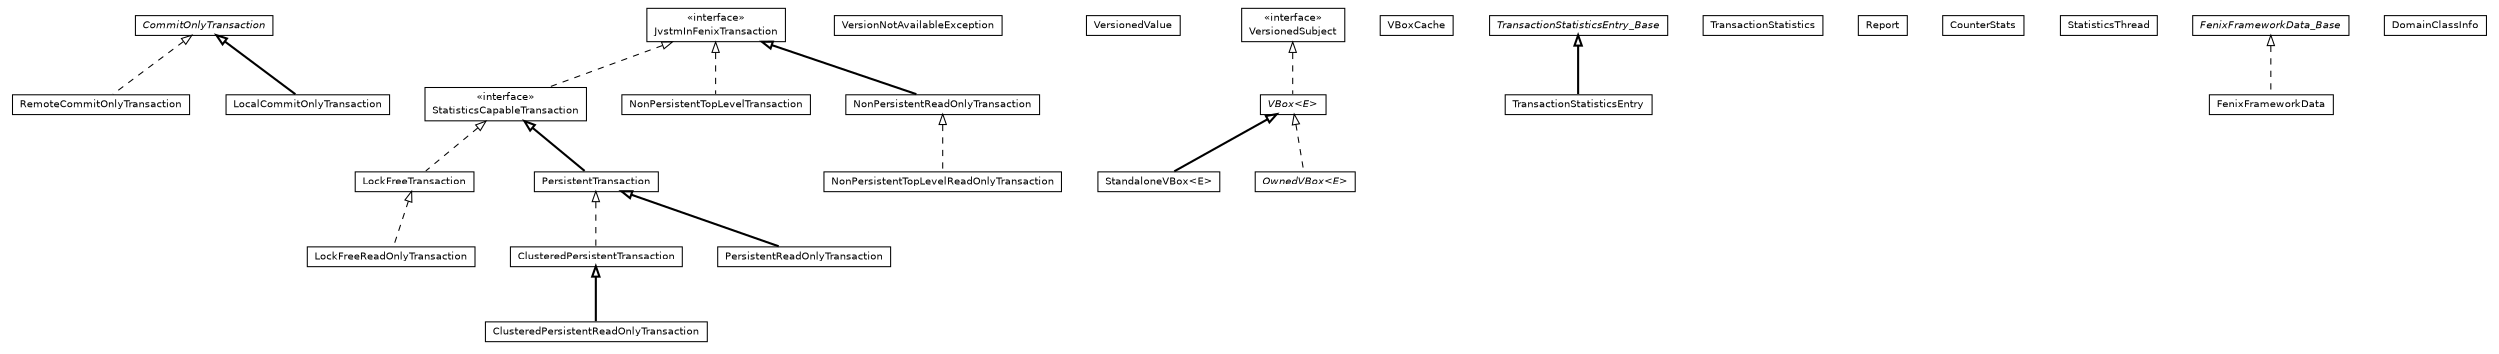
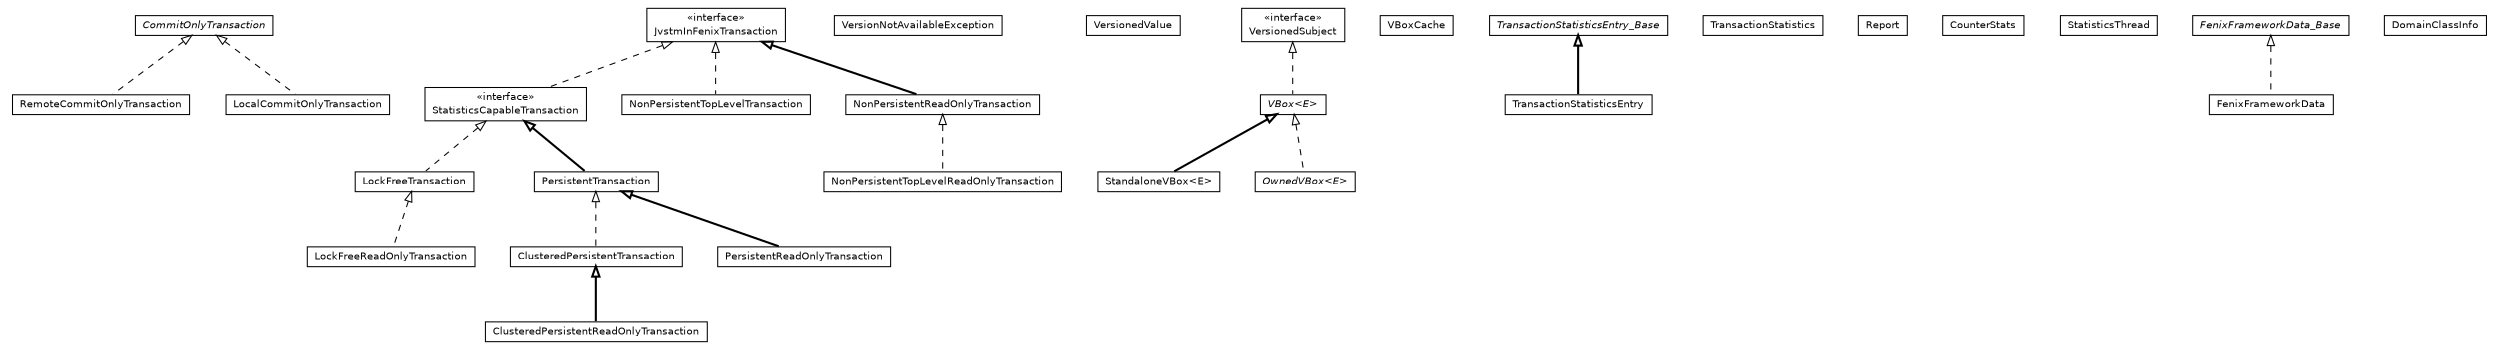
edge "LocalCommitOnlyTransaction" -> "CommitOnlyTransaction": style bold -> dashed
